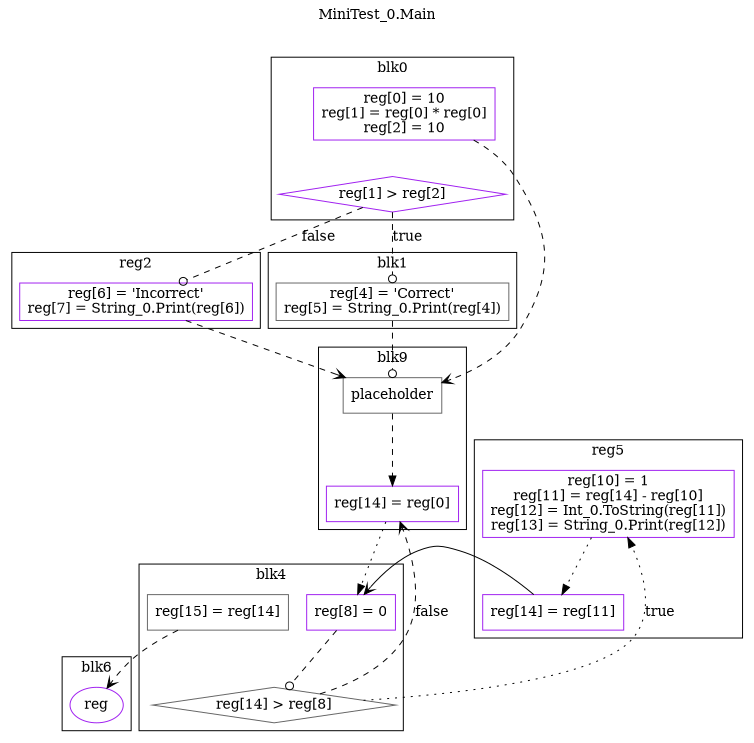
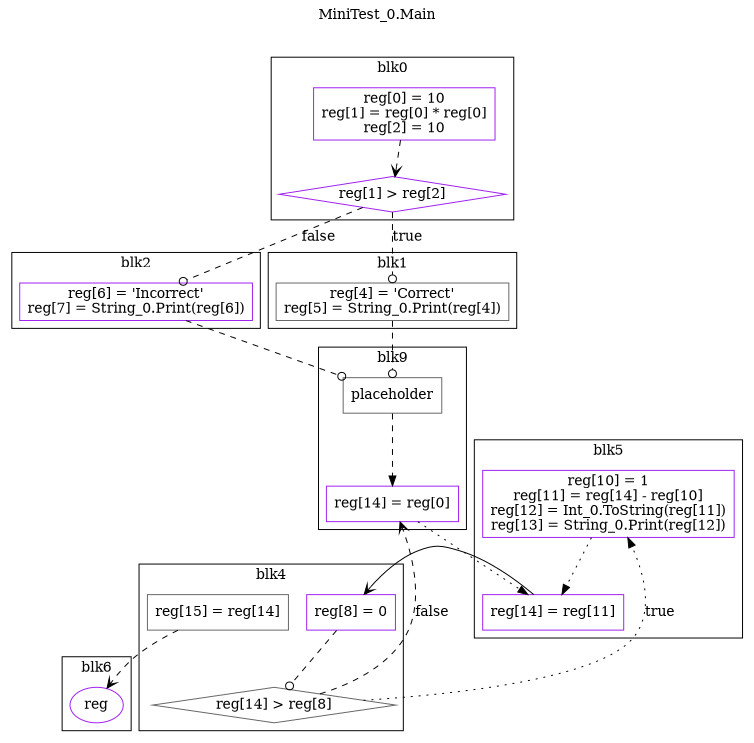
cluster "reg2": label "reg2" -> "blk2"
edge "reg[0] = 10 reg[1] = reg[0] * reg[0] reg[2] = 10" -> "placeholder": now "reg[0] = 10 reg[1] = reg[0] * reg[0] reg[2] = 10" -> "reg[1] > reg[2]"
edge "reg[6] = 'Incorrect' reg[7] = String_0.Print(reg[6])" -> "placeholder": arrowhead vee -> odot
cluster "reg5": label "reg5" -> "blk5"
edge "reg[14] = reg[0]" -> "reg[8] = 0": now "reg[14] = reg[0]" -> "reg[14] = reg[11]"
